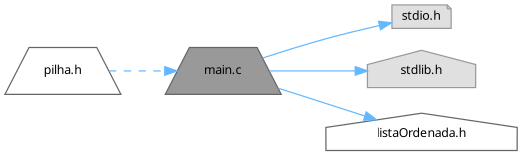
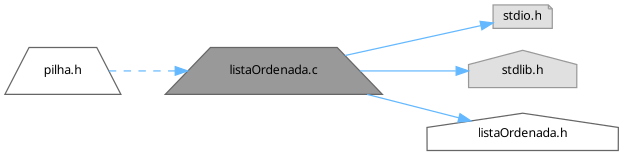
node "main.c": label "main.c" -> "listaOrdenada.c"
